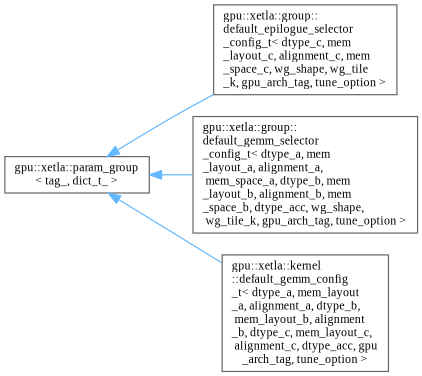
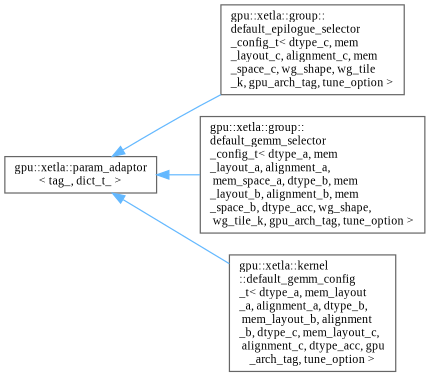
node "gpu::xetla::param_group < tag_, dict_t_ >": label "gpu::xetla::param_group < tag_, dict_t_ >" -> "gpu::xetla::param_adaptor < tag_, dict_t_ >"
